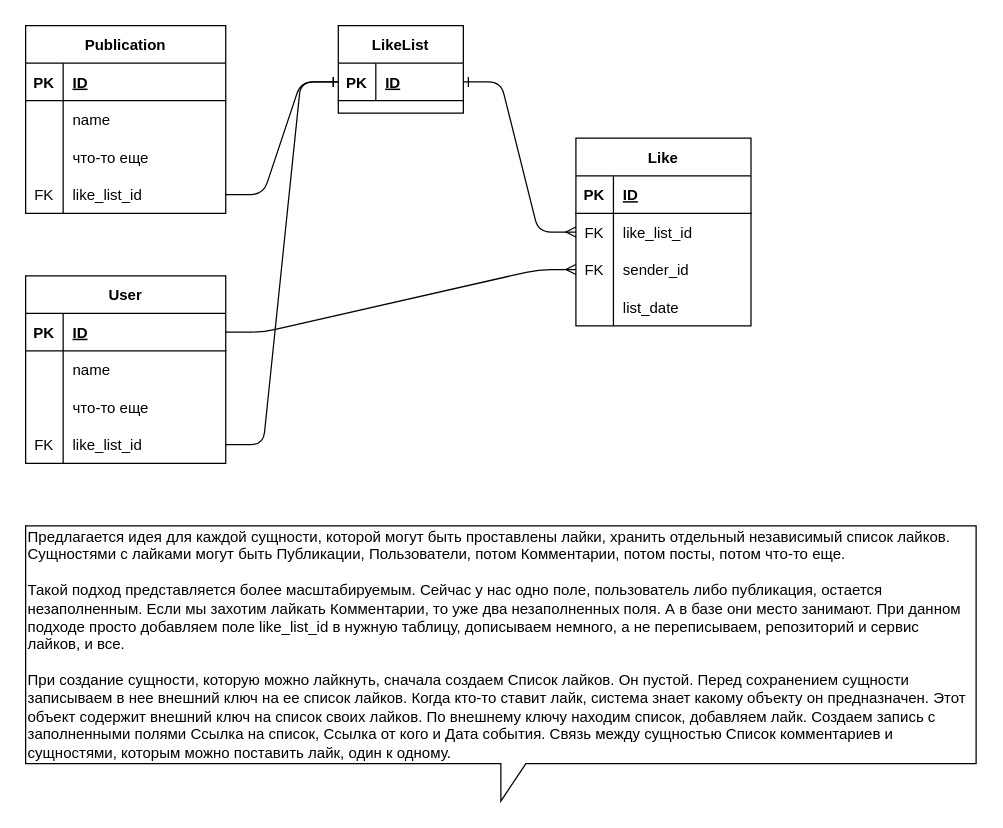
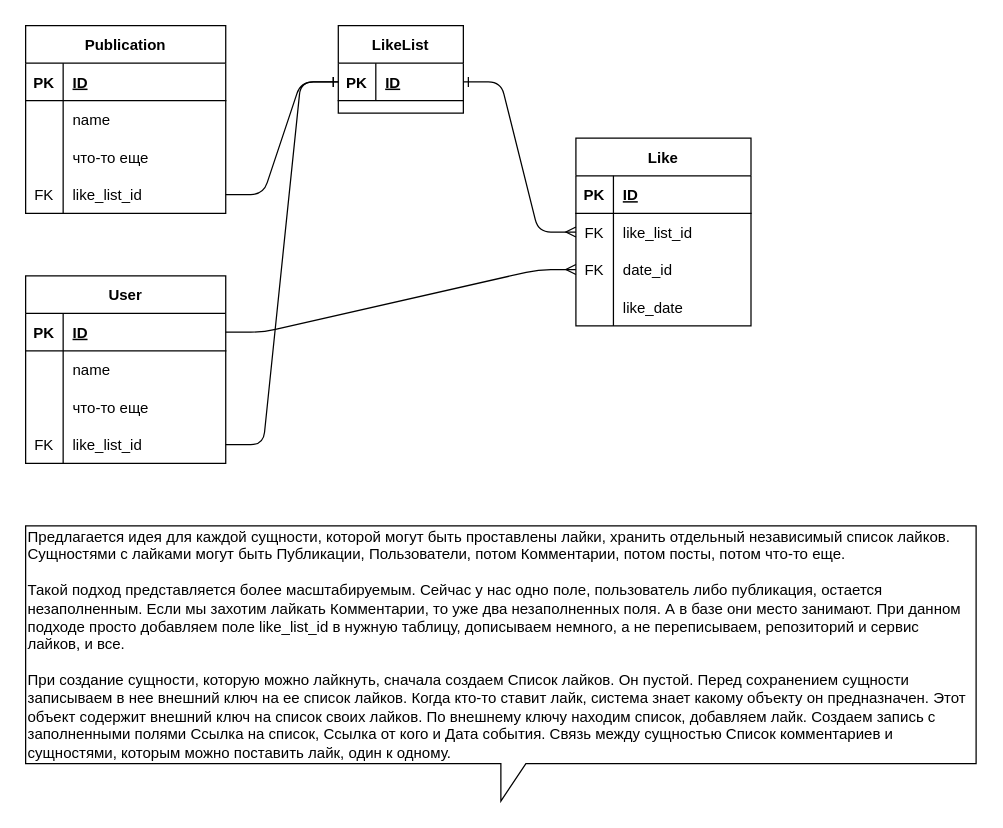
node "sender_id": label "sender_id" -> "date_id"
node "list_date": label "list_date" -> "like_date"
